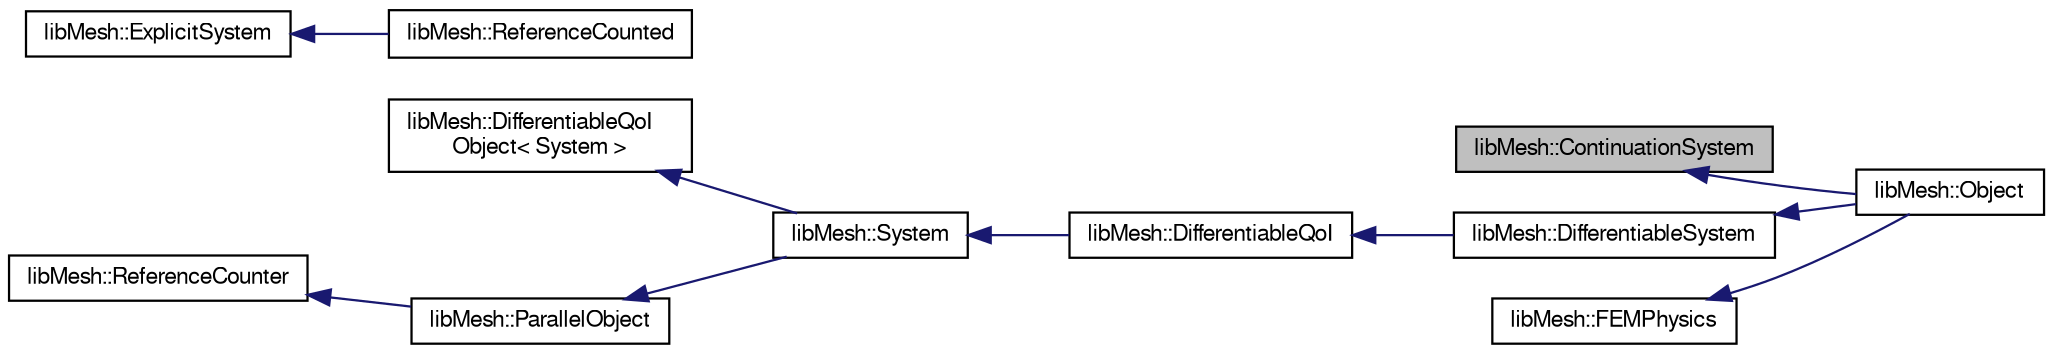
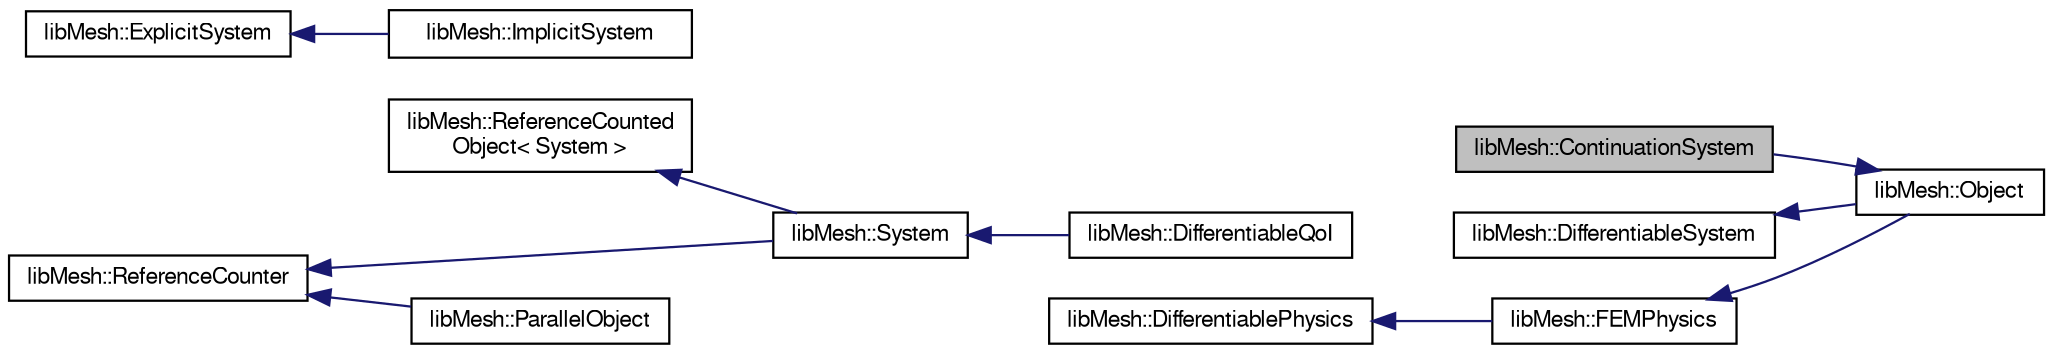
node "libMesh::ReferenceCounted": label "libMesh::ReferenceCounted" -> "libMesh::ImplicitSystem"
node "libMesh::DifferentiableQoI Object< System >": label "libMesh::DifferentiableQoI Object< System >" -> "libMesh::ReferenceCounted Object< System >"
edge "libMesh::Object" -> "libMesh::ContinuationSystem": reversed
edge "libMesh::DifferentiableSystem" -> "libMesh::DifferentiableQoI": removed
edge "libMesh::System" -> "libMesh::ParallelObject": now "libMesh::System" -> "libMesh::ReferenceCounter"
node "libMesh::DifferentiablePhysics": added
